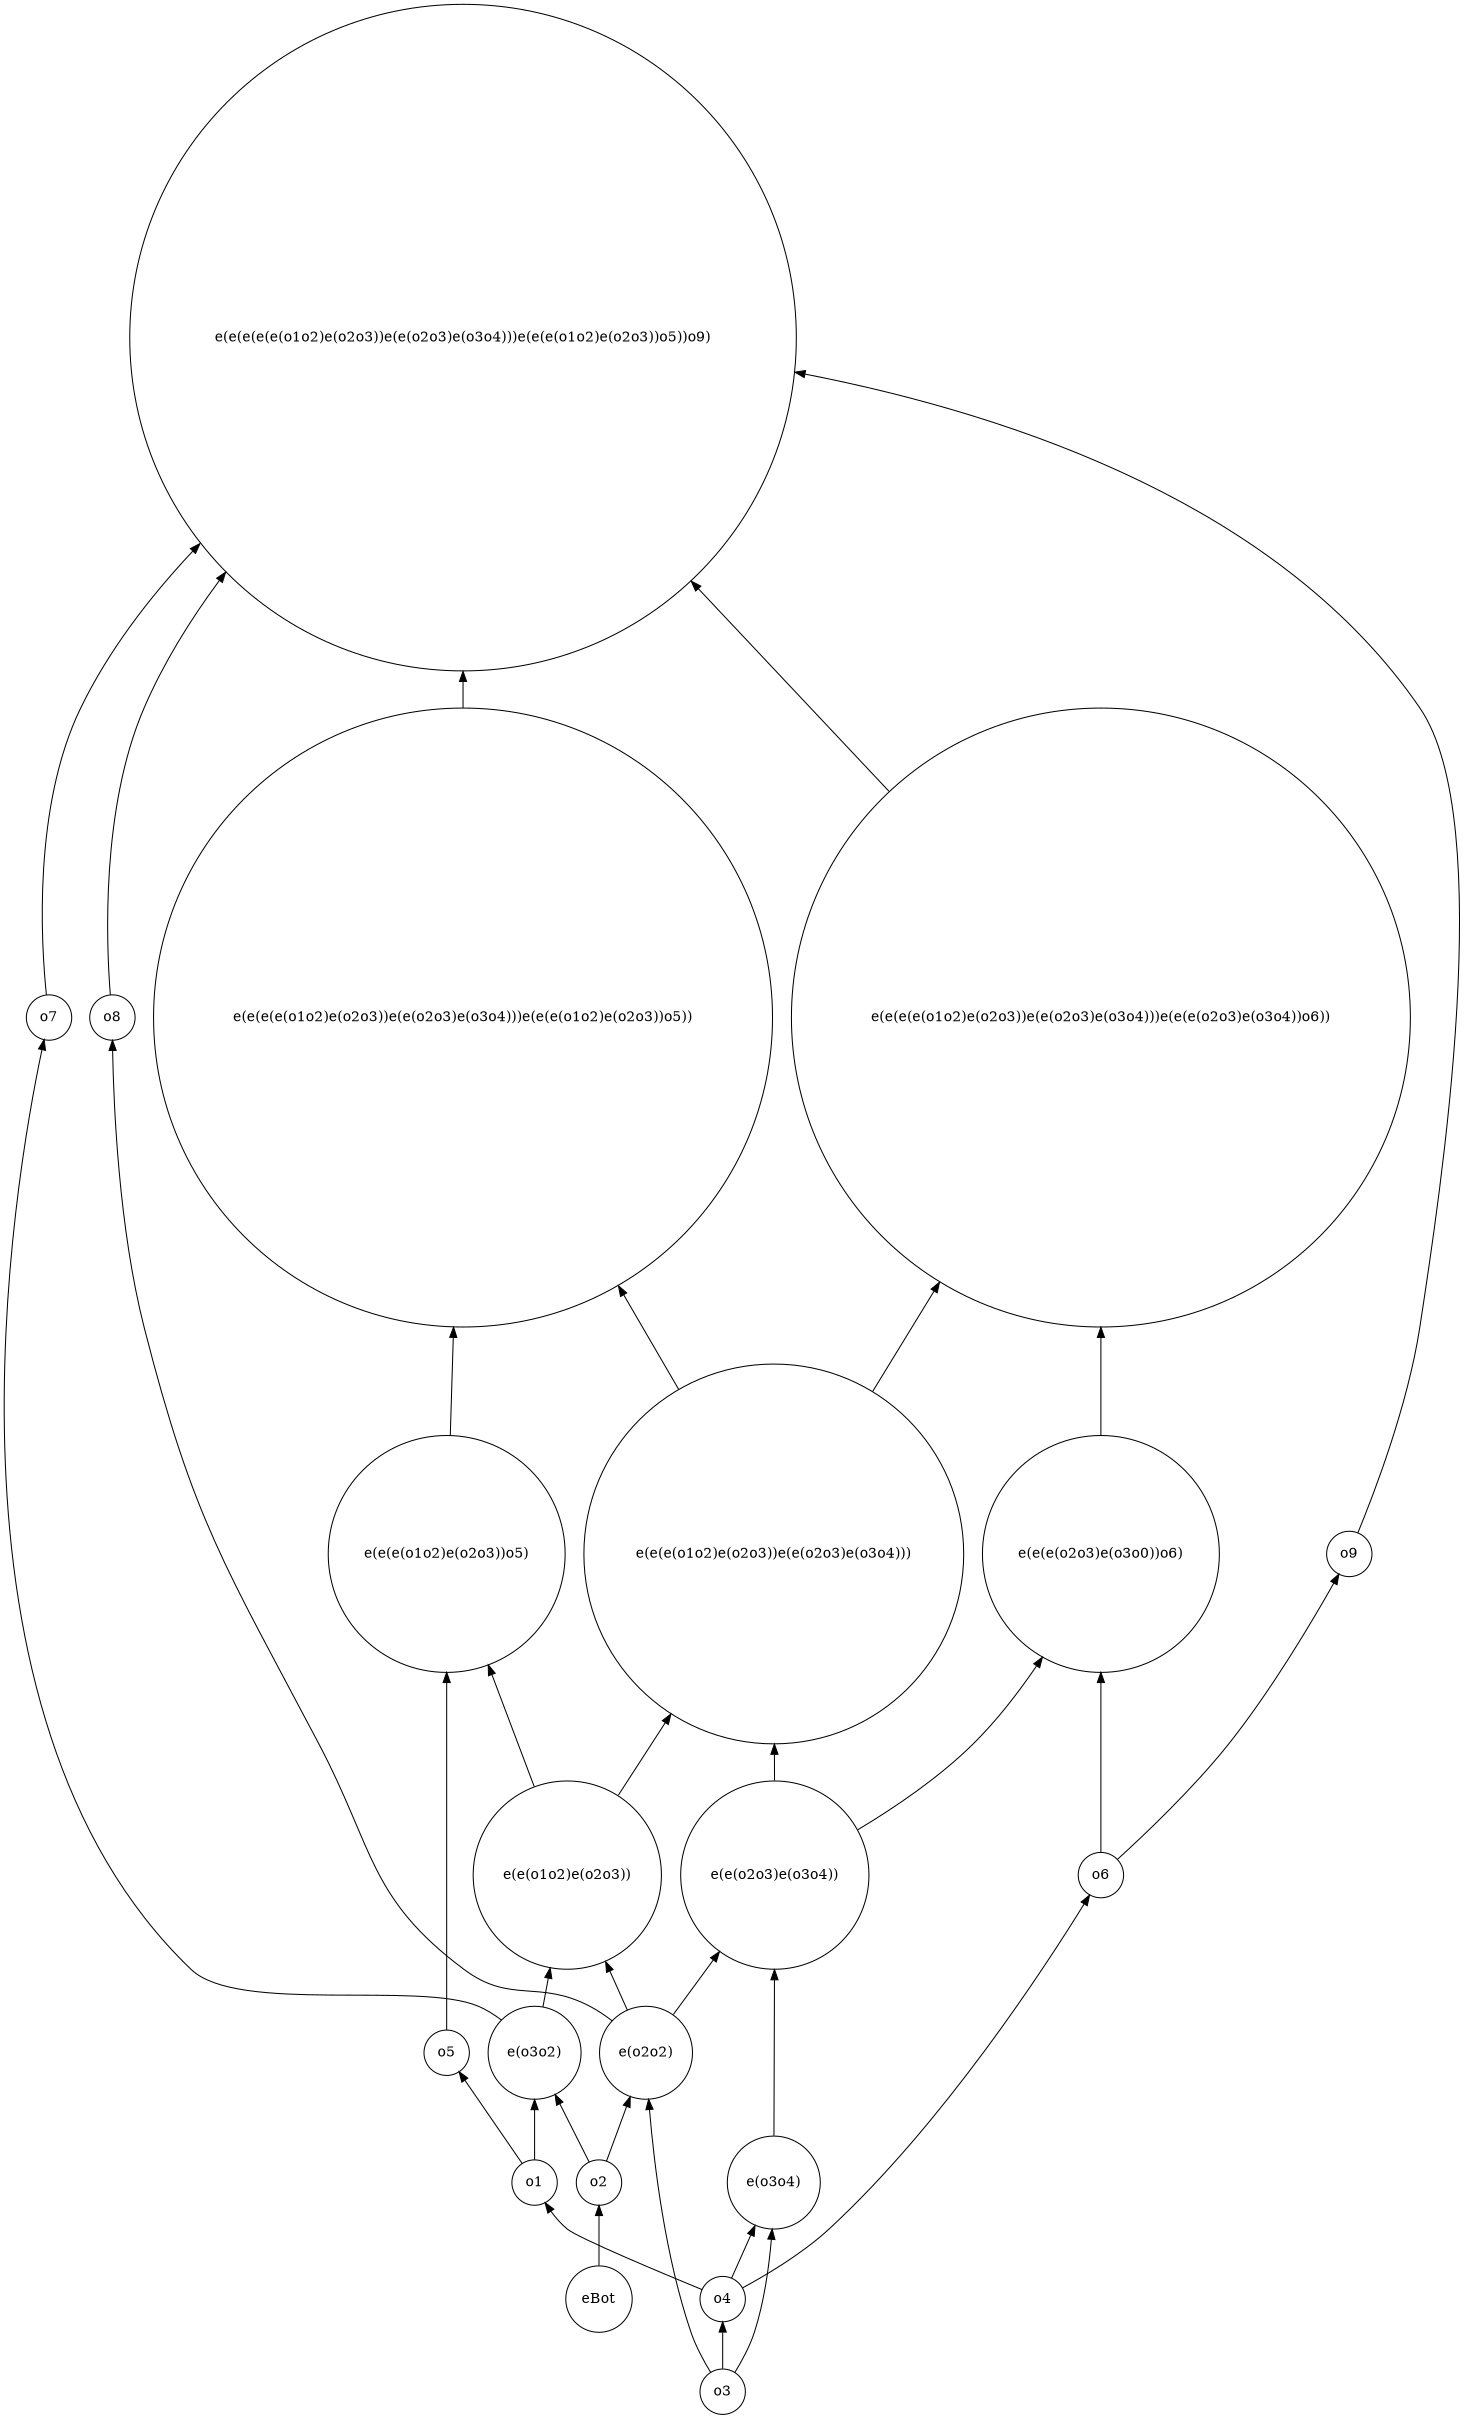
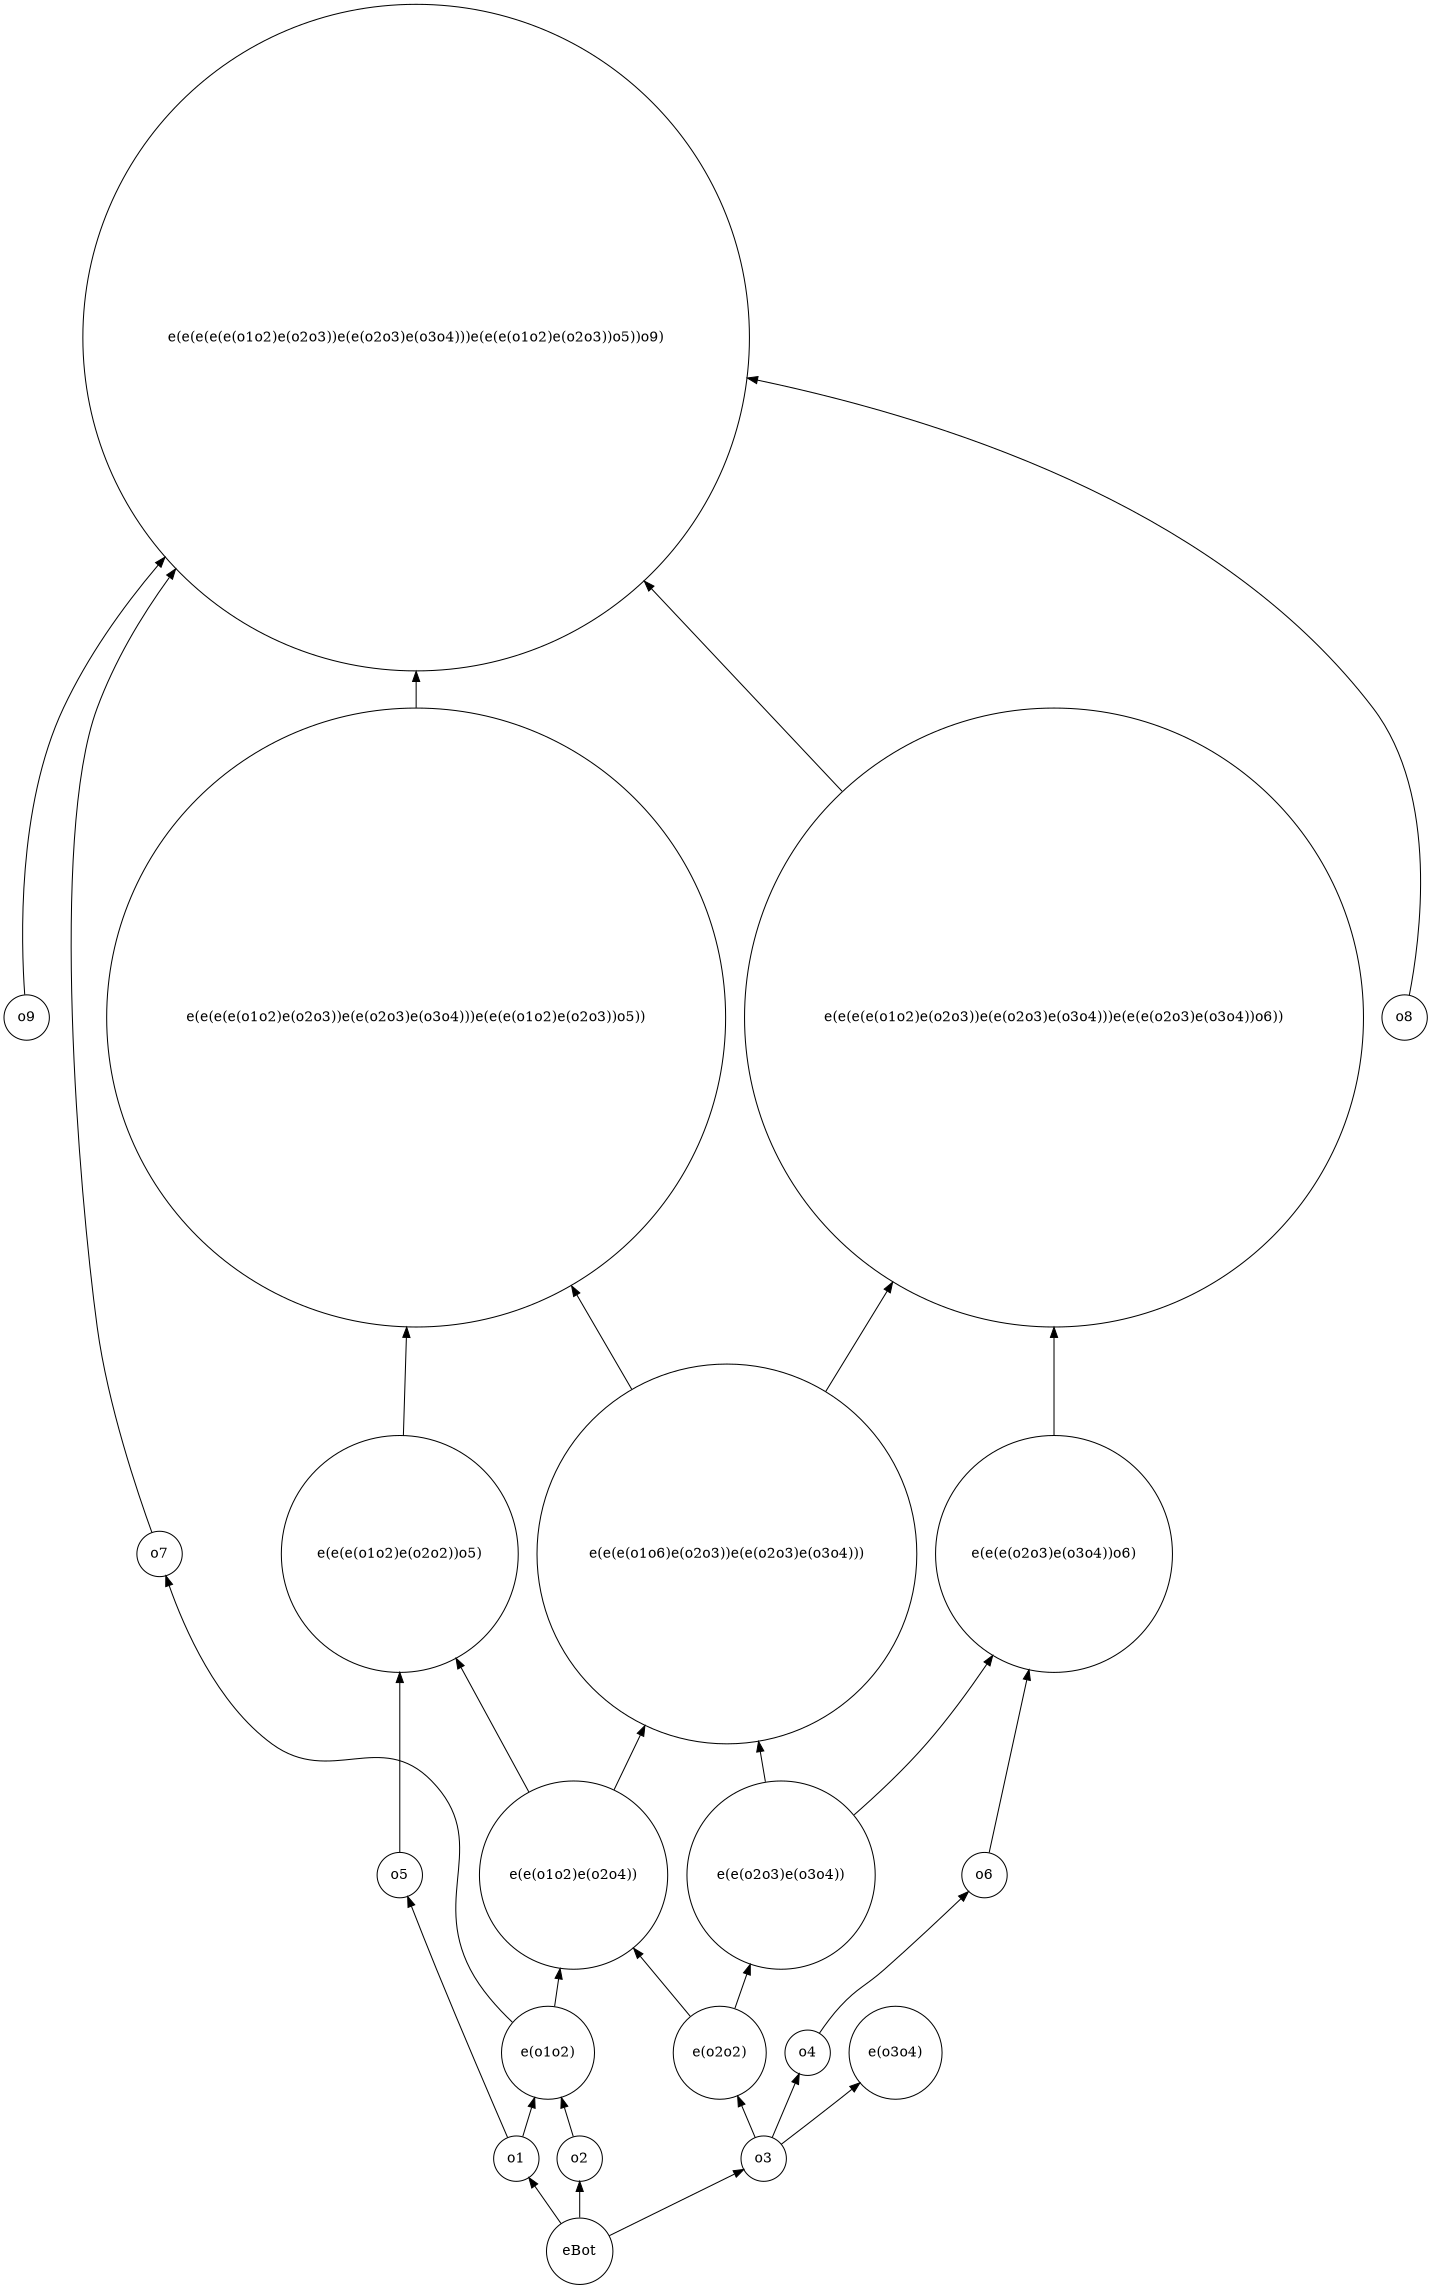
node "e(e(e(o1o2)e(o2o3))o5)": label "e(e(e(o1o2)e(o2o3))o5)" -> "e(e(e(o1o2)e(o2o2))o5)"
node "e(e(e(o1o2)e(o2o3))e(e(o2o3)e(o3o4)))": label "e(e(e(o1o2)e(o2o3))e(e(o2o3)e(o3o4)))" -> "e(e(e(o1o6)e(o2o3))e(e(o2o3)e(o3o4)))"
node "e(e(e(o2o3)e(o3o0))o6)": label "e(e(e(o2o3)e(o3o0))o6)" -> "e(e(e(o2o3)e(o3o4))o6)"
edge "e(o2o2)" -> "o8": removed
edge "o6" -> "o9": removed
node "e(e(o1o2)e(o2o3))": label "e(e(o1o2)e(o2o3))" -> "e(e(o1o2)e(o2o4))"
node "e(o3o2)": label "e(o3o2)" -> "e(o1o2)"
edge "e(o3o4)" -> "e(e(o2o3)e(o3o4))": removed
edge "o2" -> "e(o2o2)": removed
edge "eBot" -> "o3": added
edge "o4" -> "o1": now "eBot" -> "o1"
edge "o4" -> "e(o3o4)": removed
